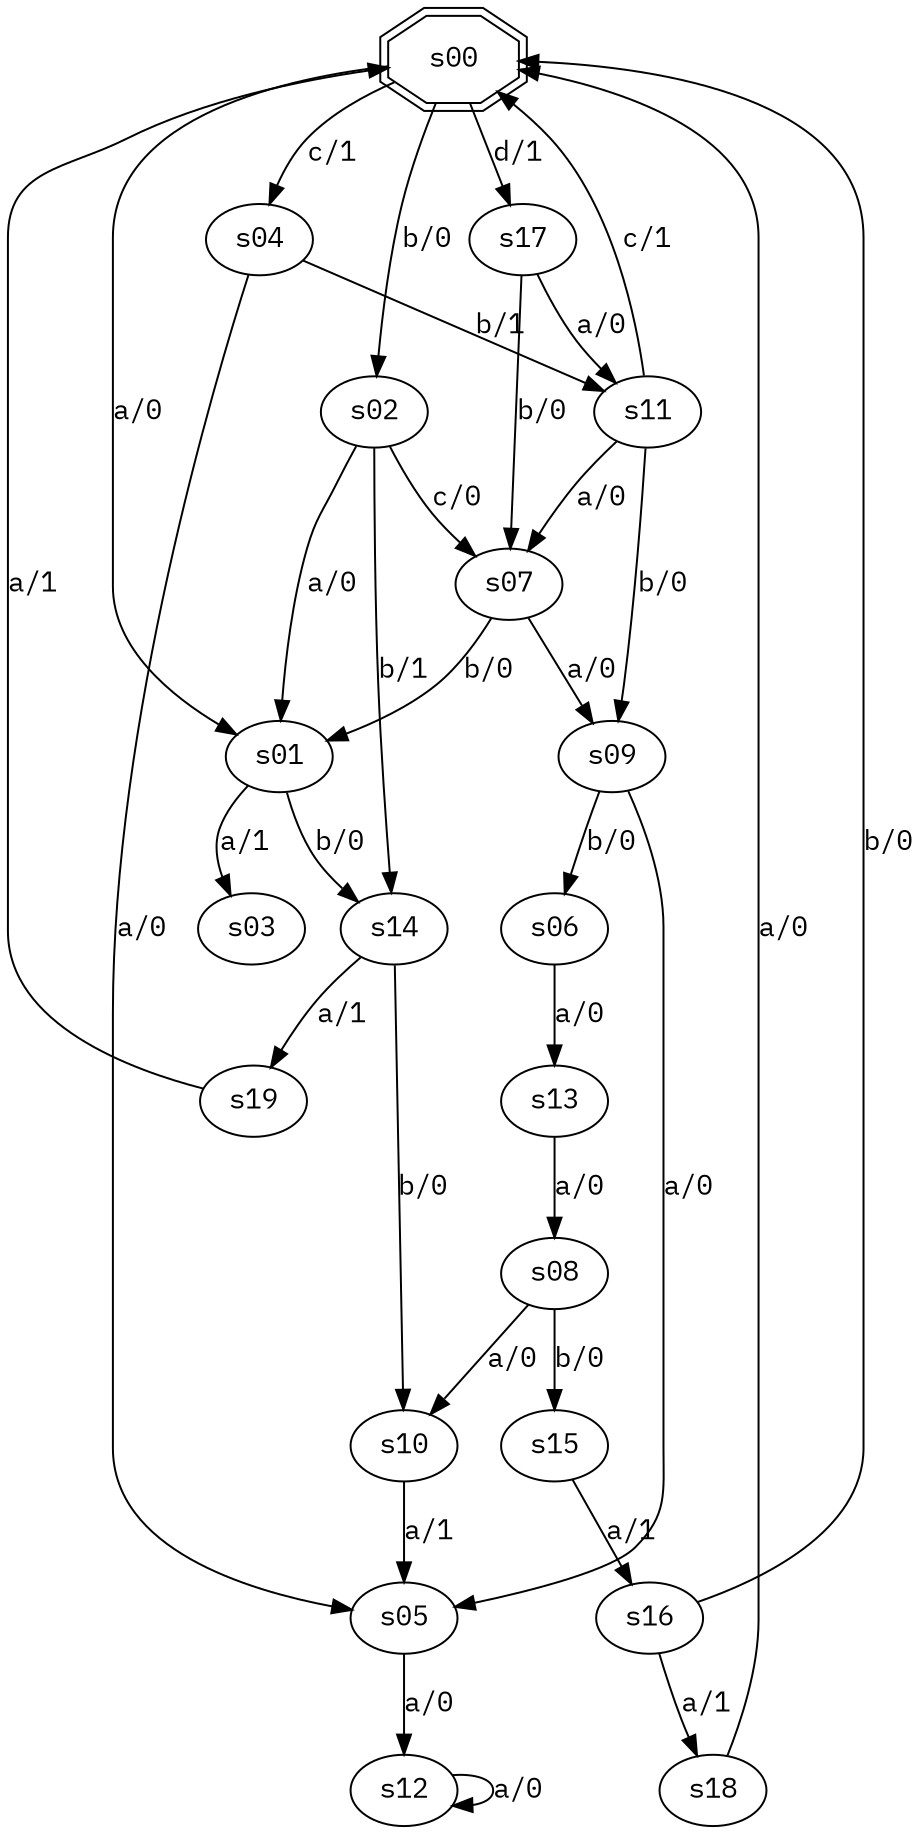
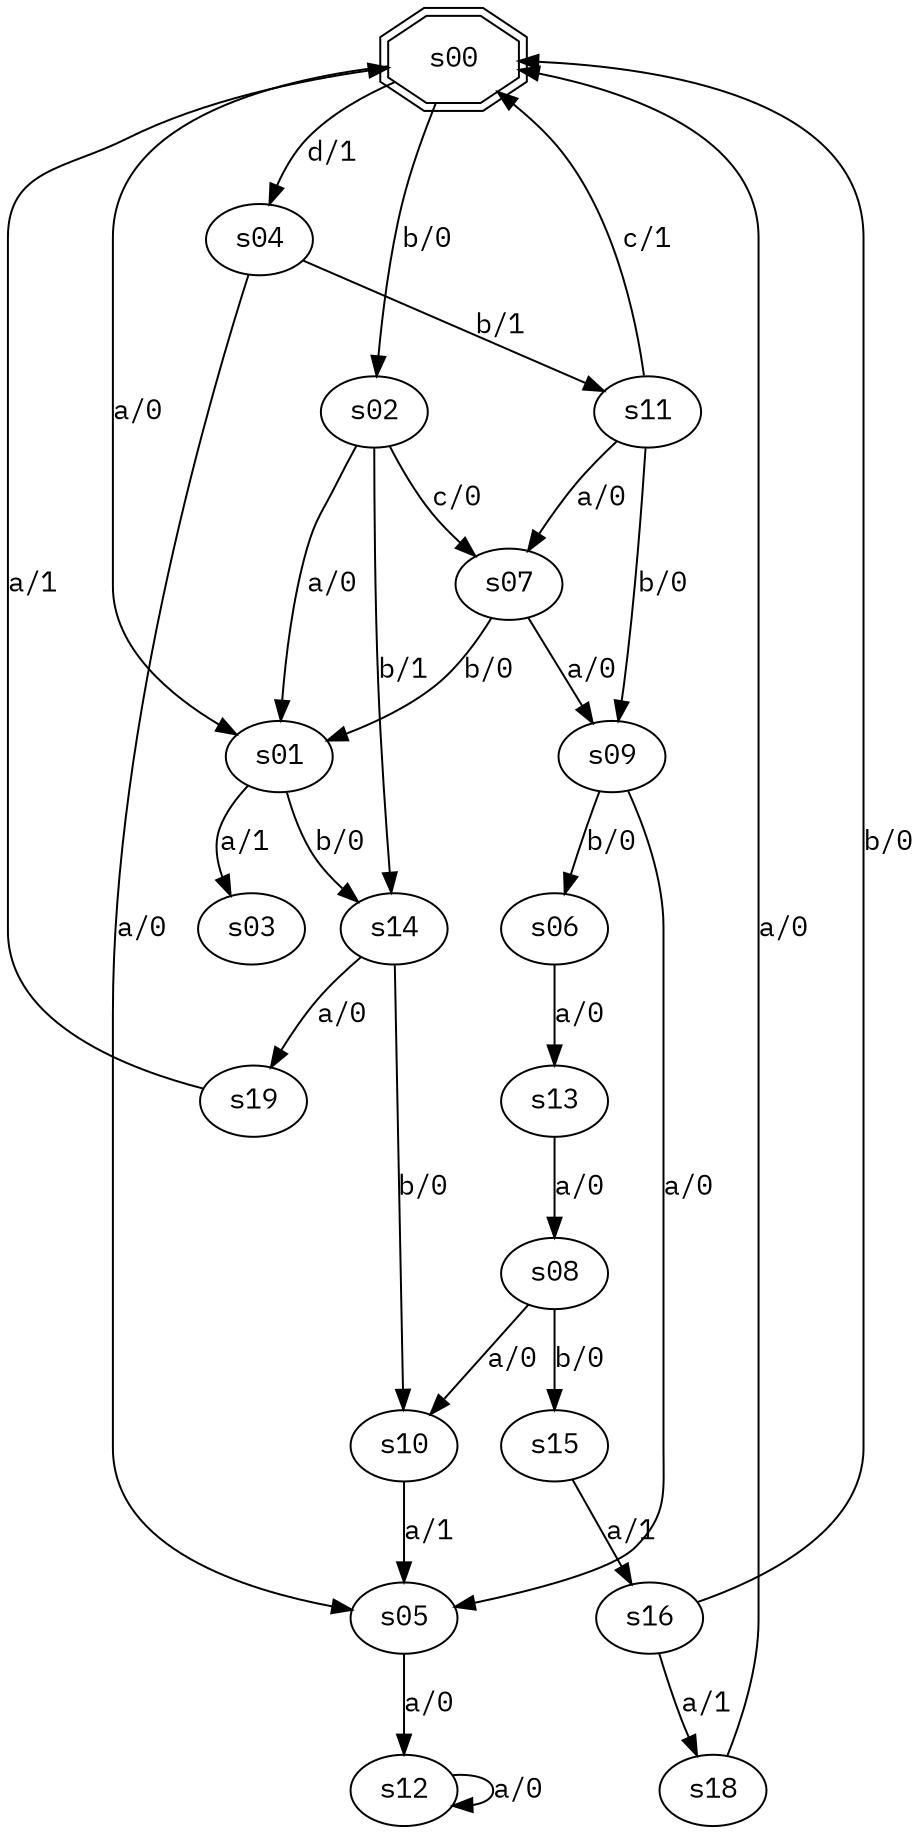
edge "s00" -> "s04": label "c/1" -> "d/1"
node "s17": removed
edge "s14" -> "s19": label "a/1" -> "a/0"
